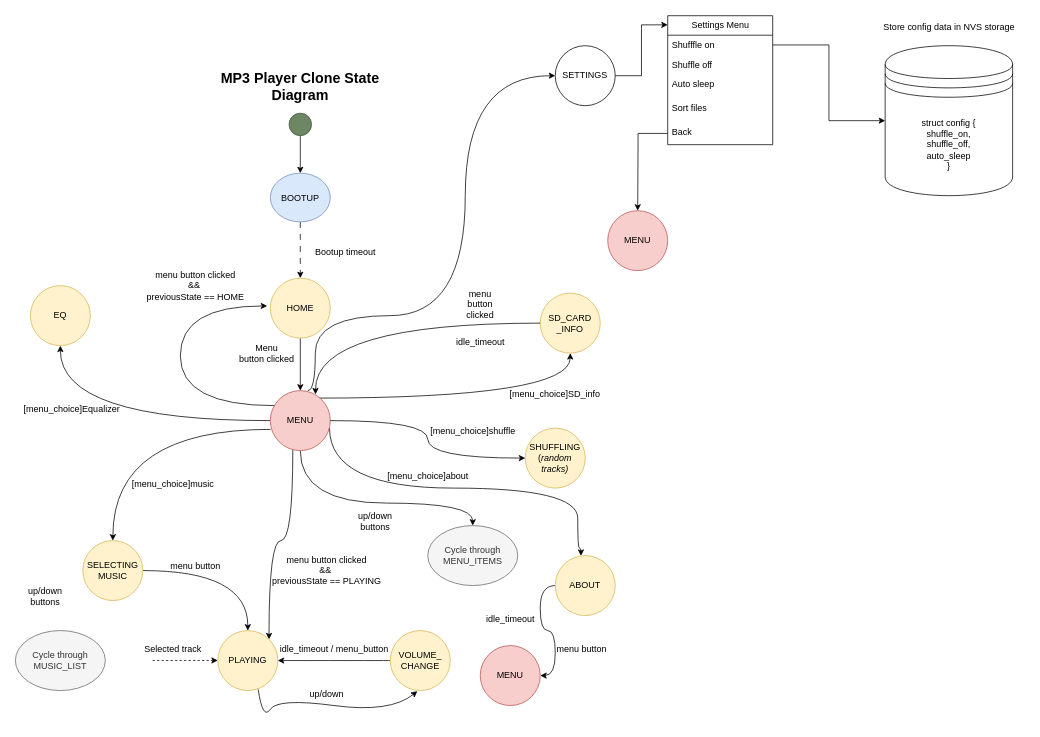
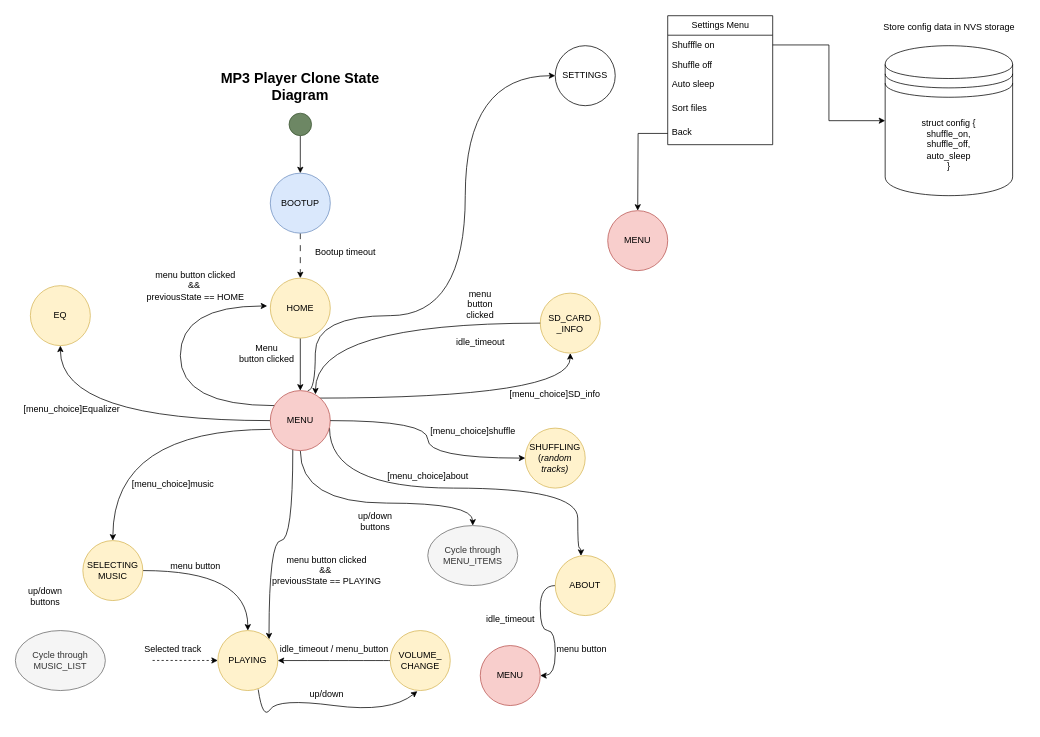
edge "SETTINGS" -> "Settings Menu": removed
node "BOOTUP": size 60x49 -> 60x60
